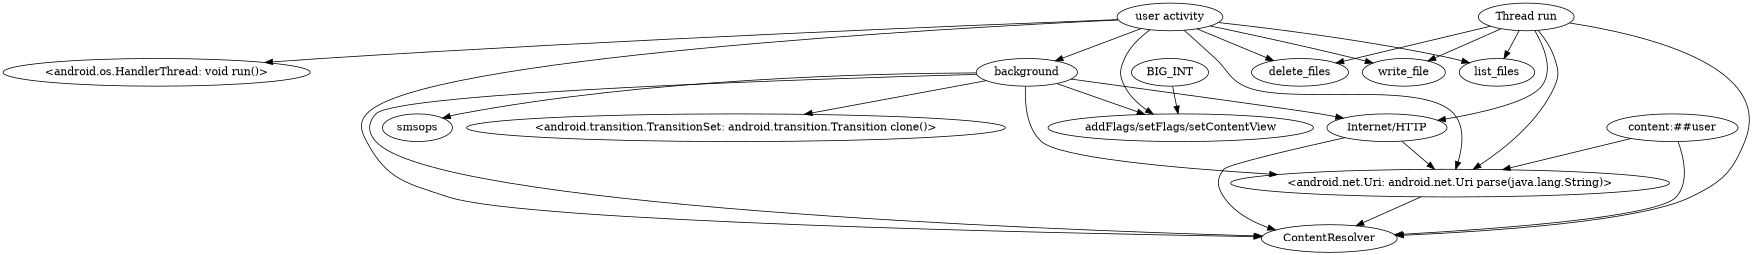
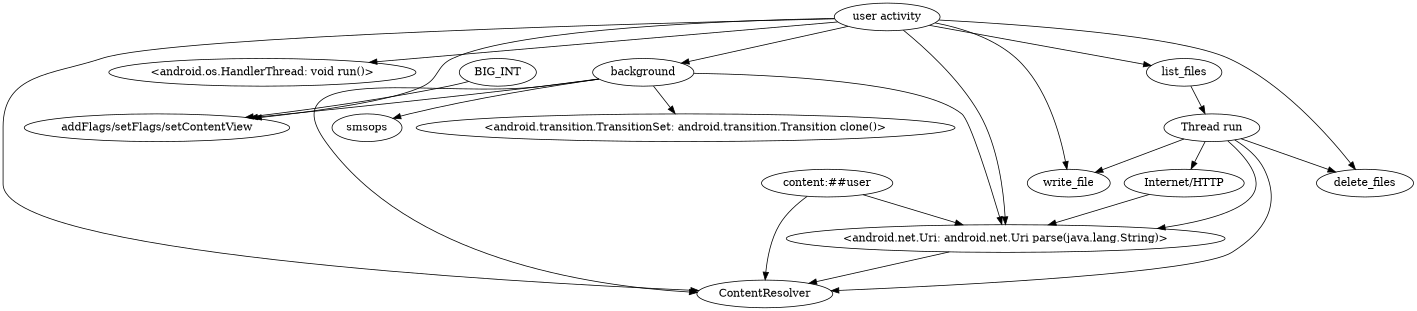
edge "Thread run" -> "list_files": reversed
edge "background" -> "Internet/HTTP": removed
edge "Internet/HTTP" -> "ContentResolver": removed
